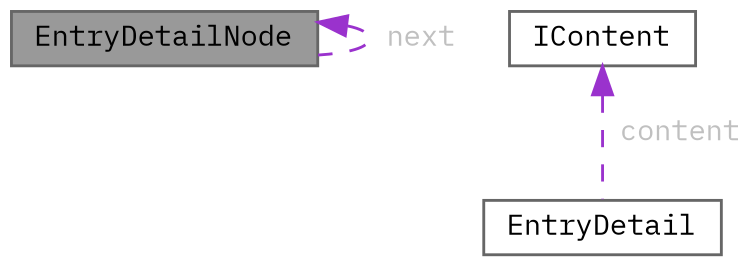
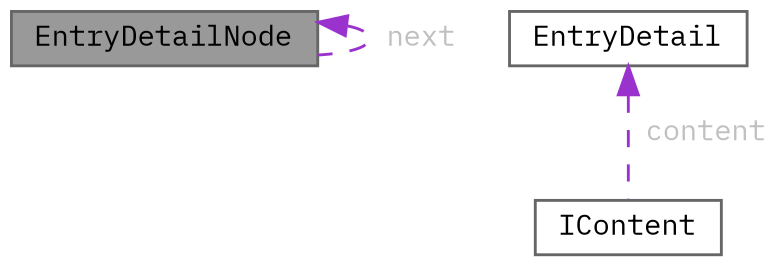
edge "EntryDetail" -> "IContent": reversed
